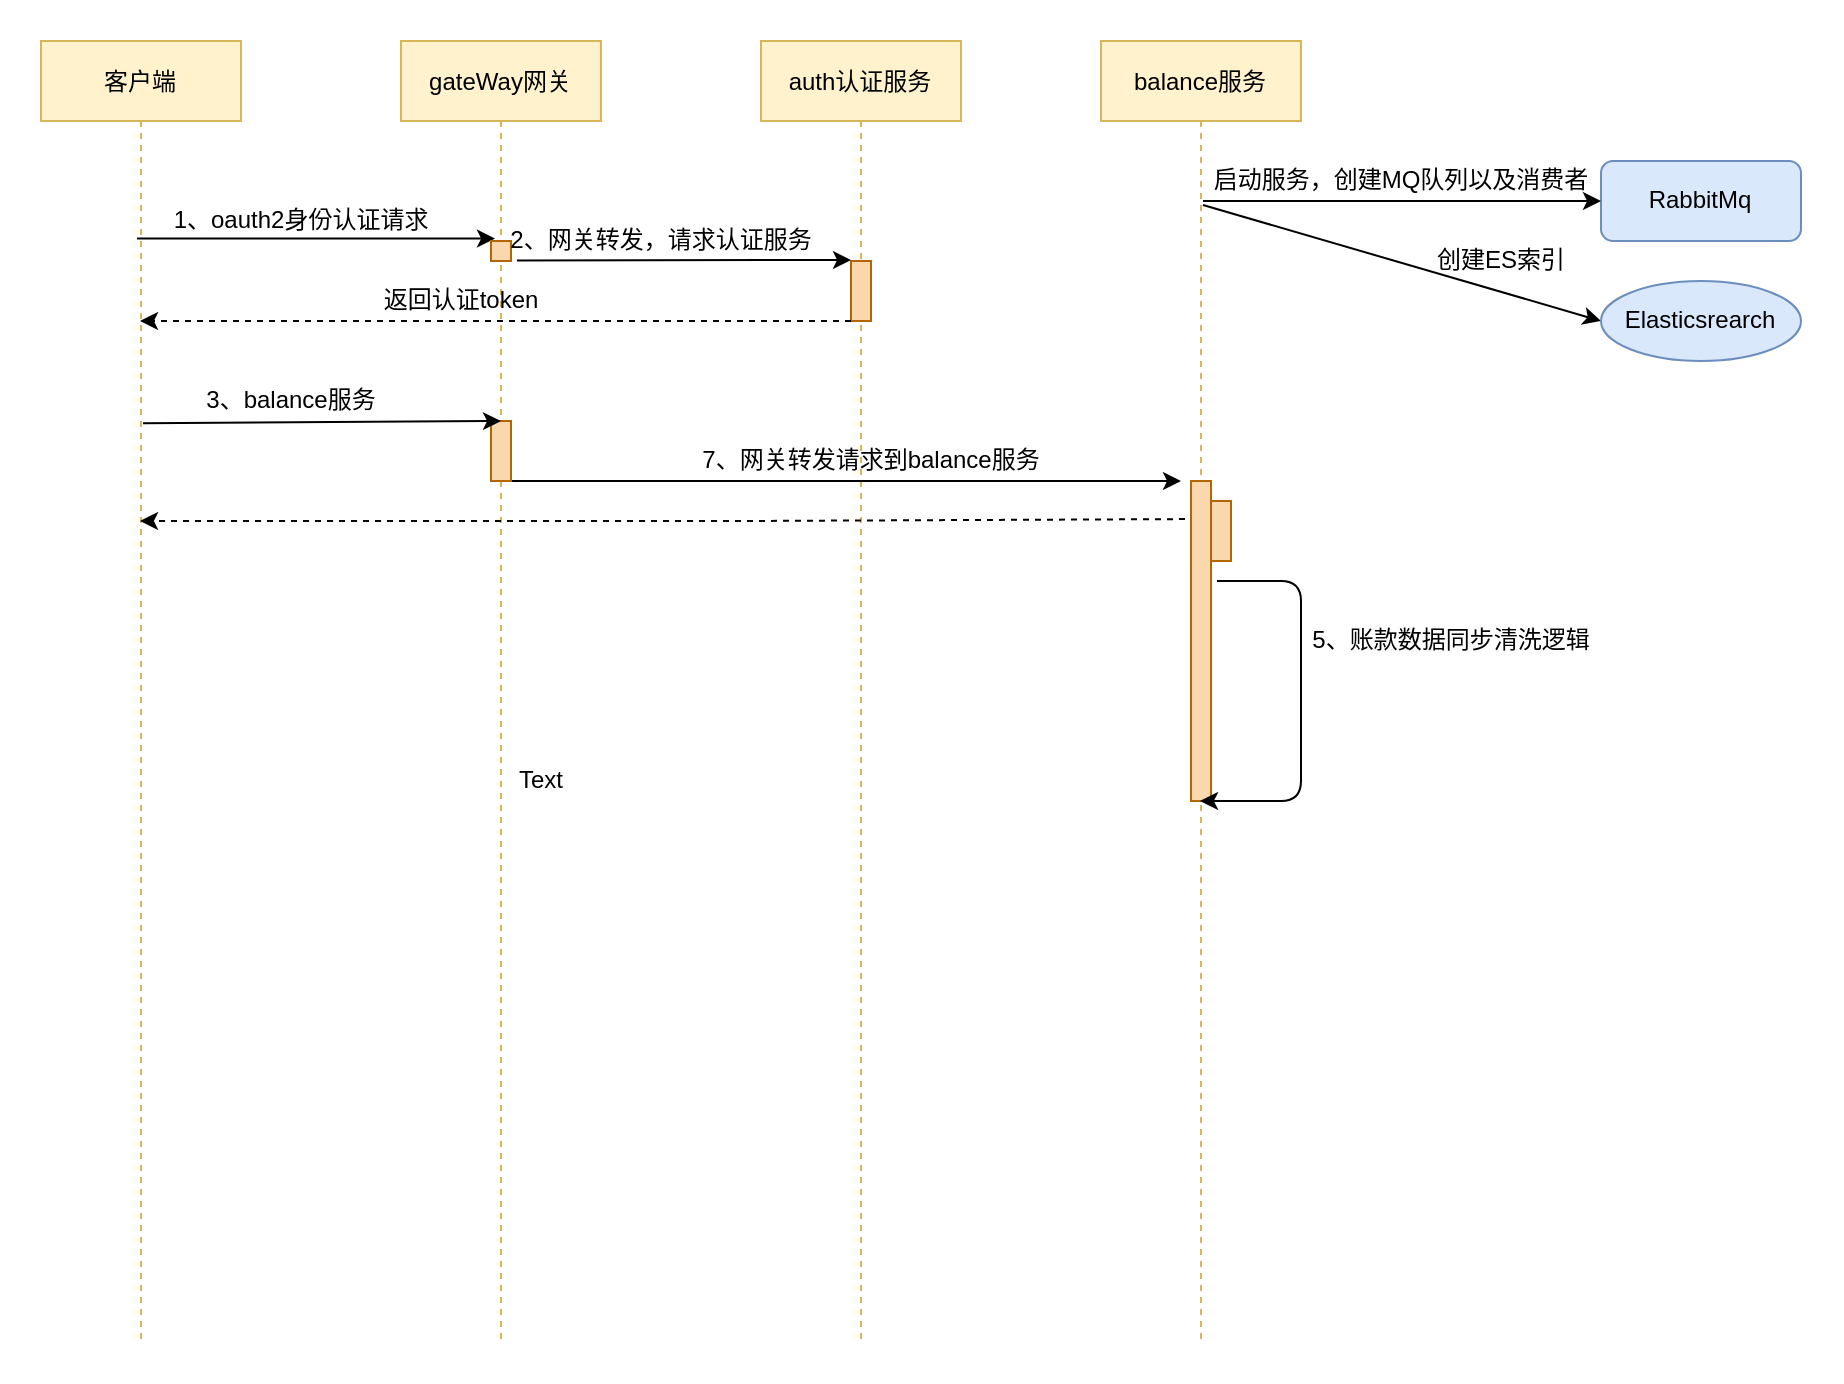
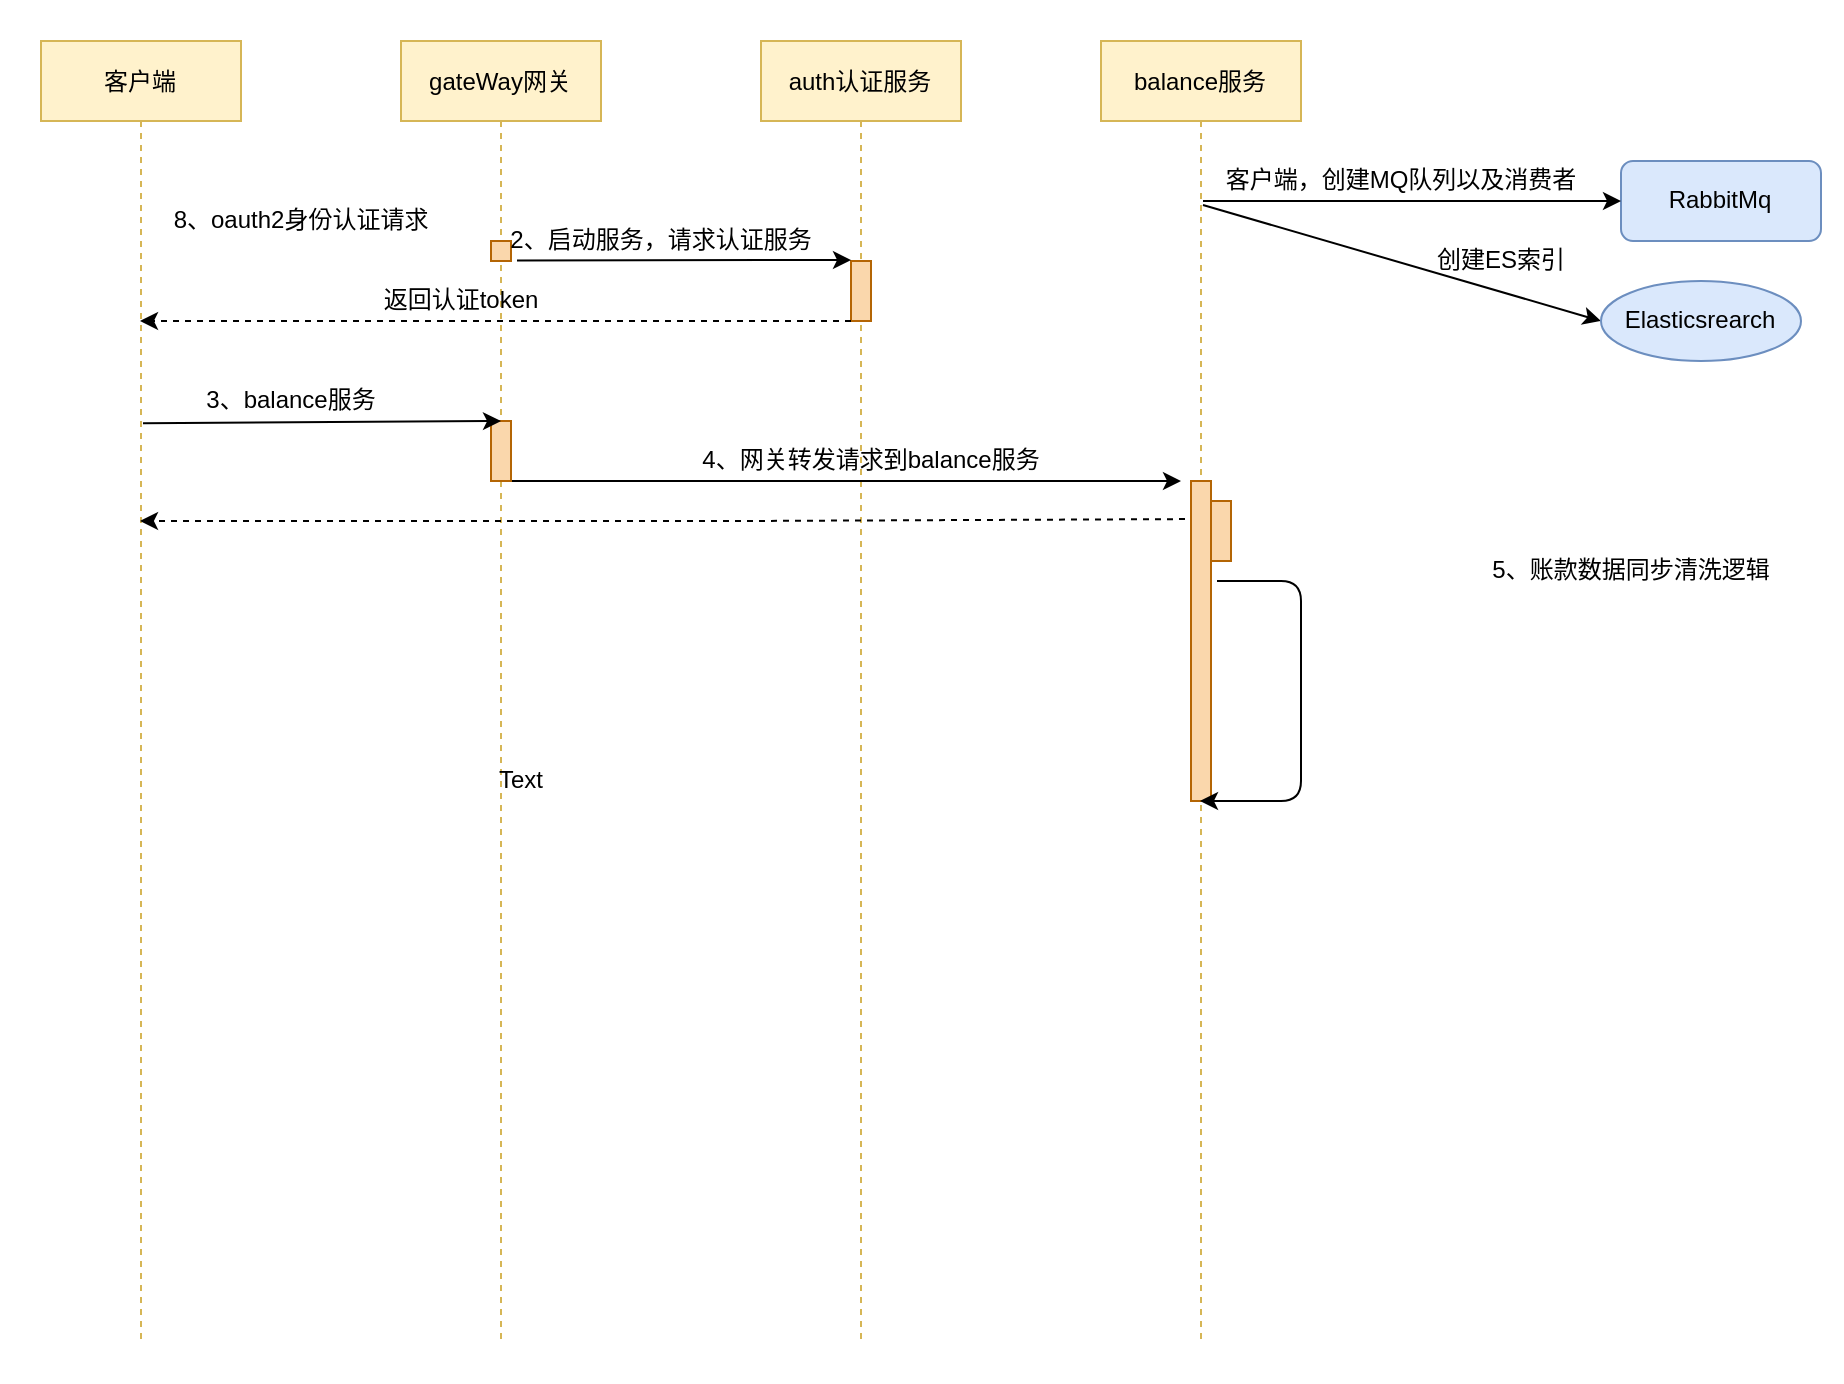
node "启动服务，创建MQ队列以及消费者": label "启动服务，创建MQ队列以及消费者" -> "客户端，创建MQ队列以及消费者"
node "RabbitMq": moved (1701, 201) -> (1721, 201)
node "1、oauth2身份认证请求": label "1、oauth2身份认证请求" -> "8、oauth2身份认证请求"
edge "客户端" -> "gateWay网关": removed
node "2、网关转发，请求认证服务": label "2、网关转发，请求认证服务" -> "2、启动服务，请求认证服务"
node "7、网关转发请求到balance服务": label "7、网关转发请求到balance服务" -> "4、网关转发请求到balance服务"
node "5、账款数据同步清洗逻辑": moved (1451, 641) -> (1631, 571)
node "Text": moved (541, 781) -> (521, 781)
